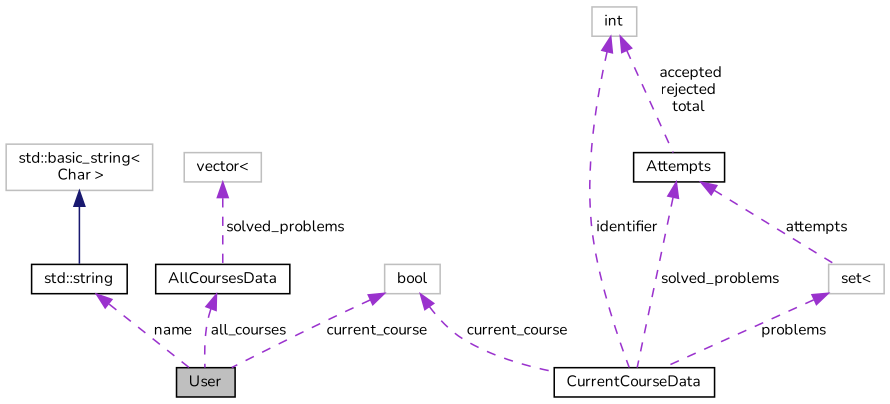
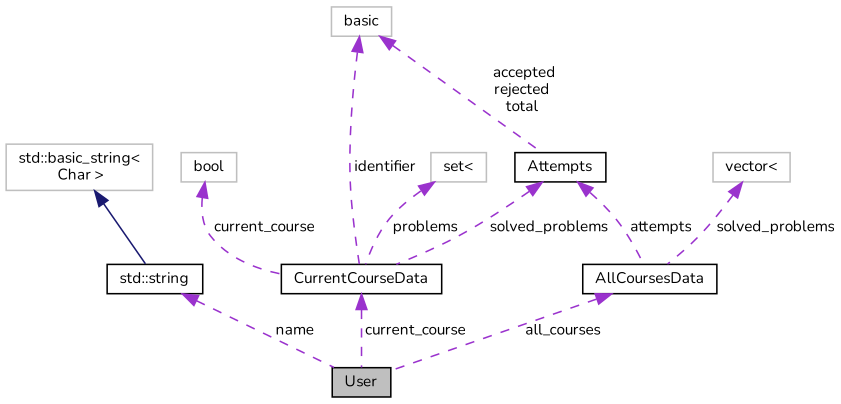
node "int": label "int" -> "basic"
edge "set<" -> "Attempts": now "AllCoursesData" -> "Attempts"
edge "User" -> "bool": now "User" -> "CurrentCourseData"
